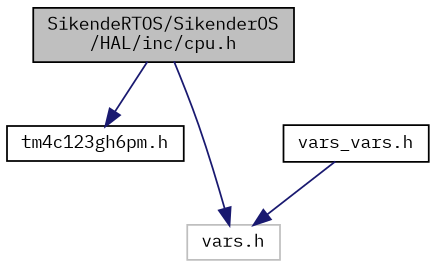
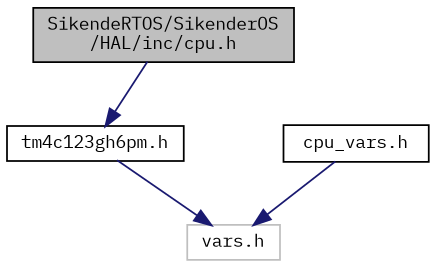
edge "SikendeRTOS/SikenderOS /HAL/inc/cpu.h" -> "vars.h": now "tm4c123gh6pm.h" -> "vars.h"
node "vars_vars.h": label "vars_vars.h" -> "cpu_vars.h"
